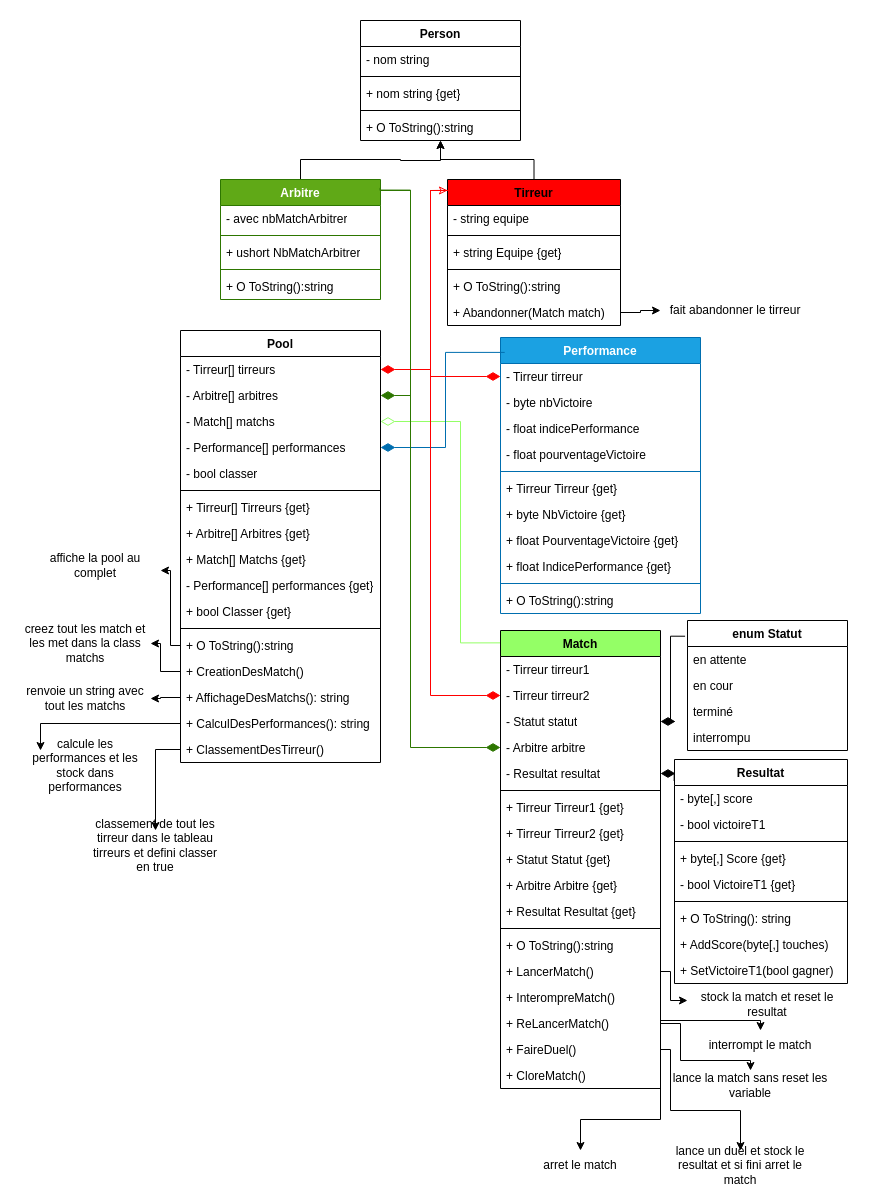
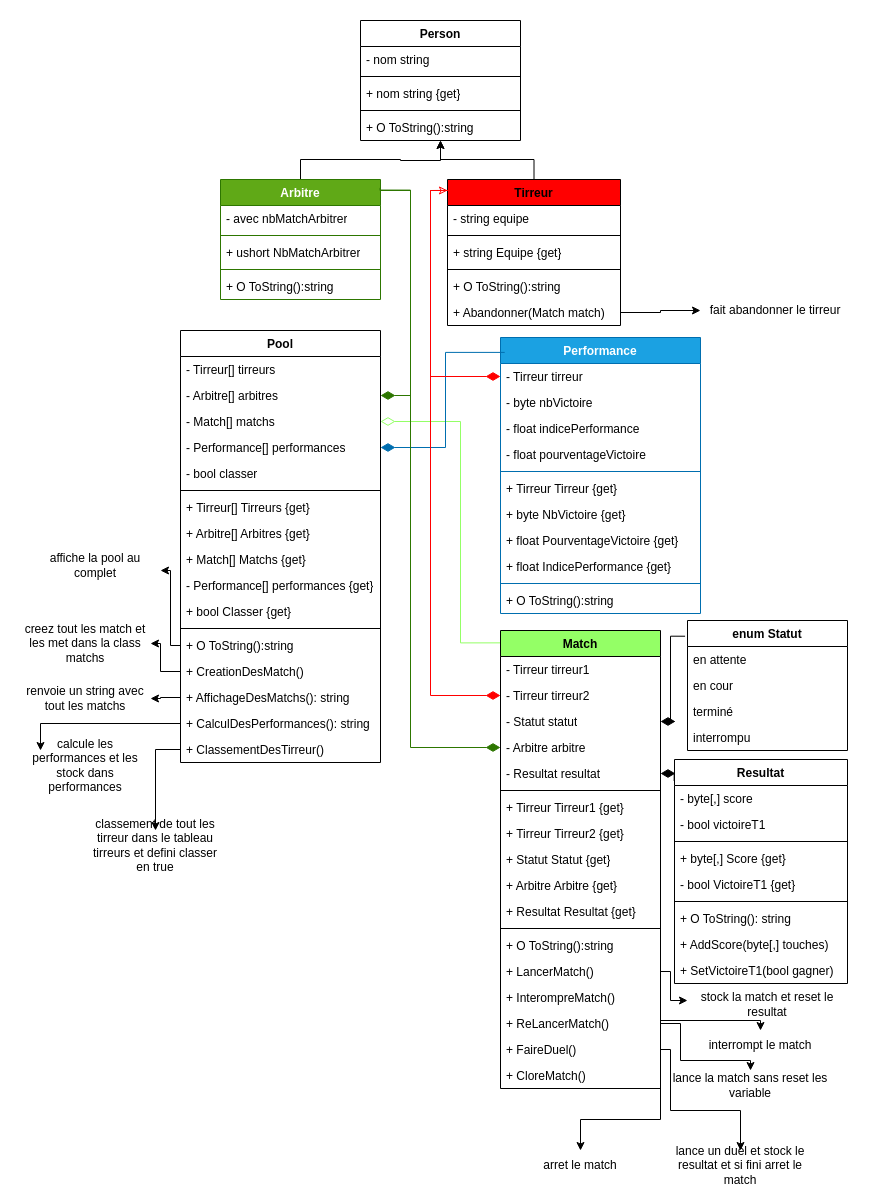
node "fait abandonner le tirreur": moved (736, 311) -> (776, 311)
edge "Tirreur" -> "- Tirreur[] tirreurs": removed
